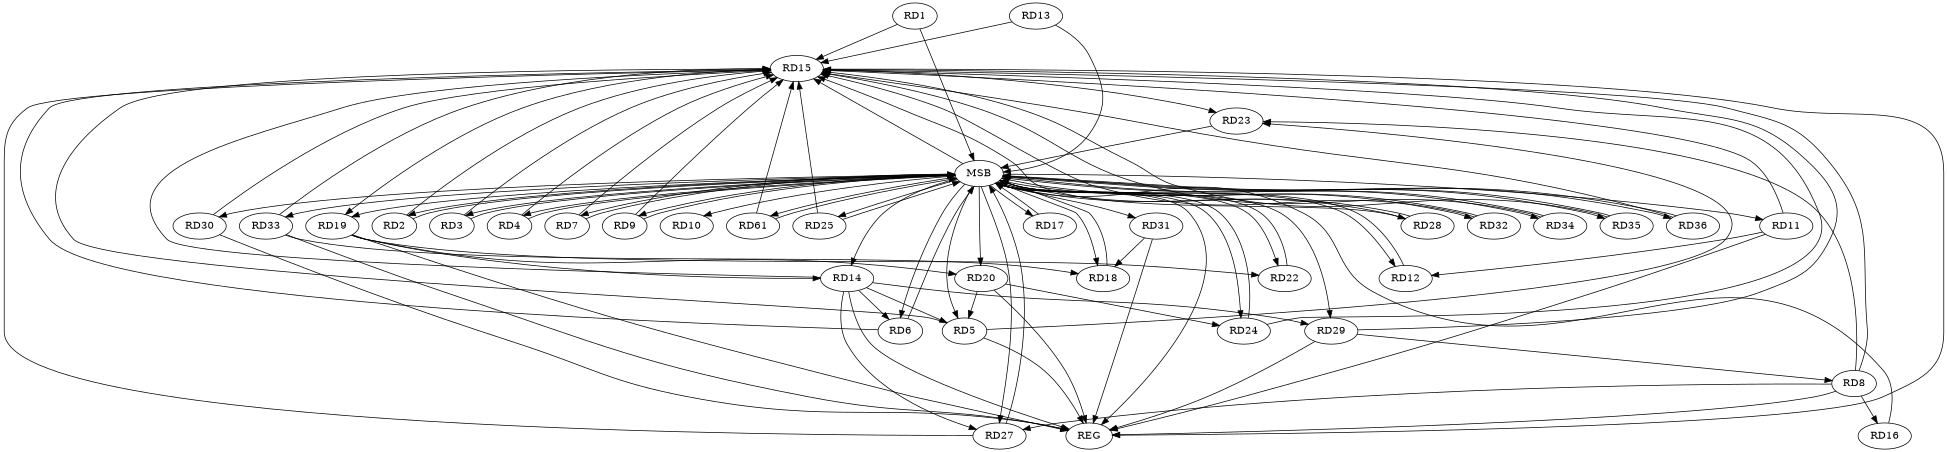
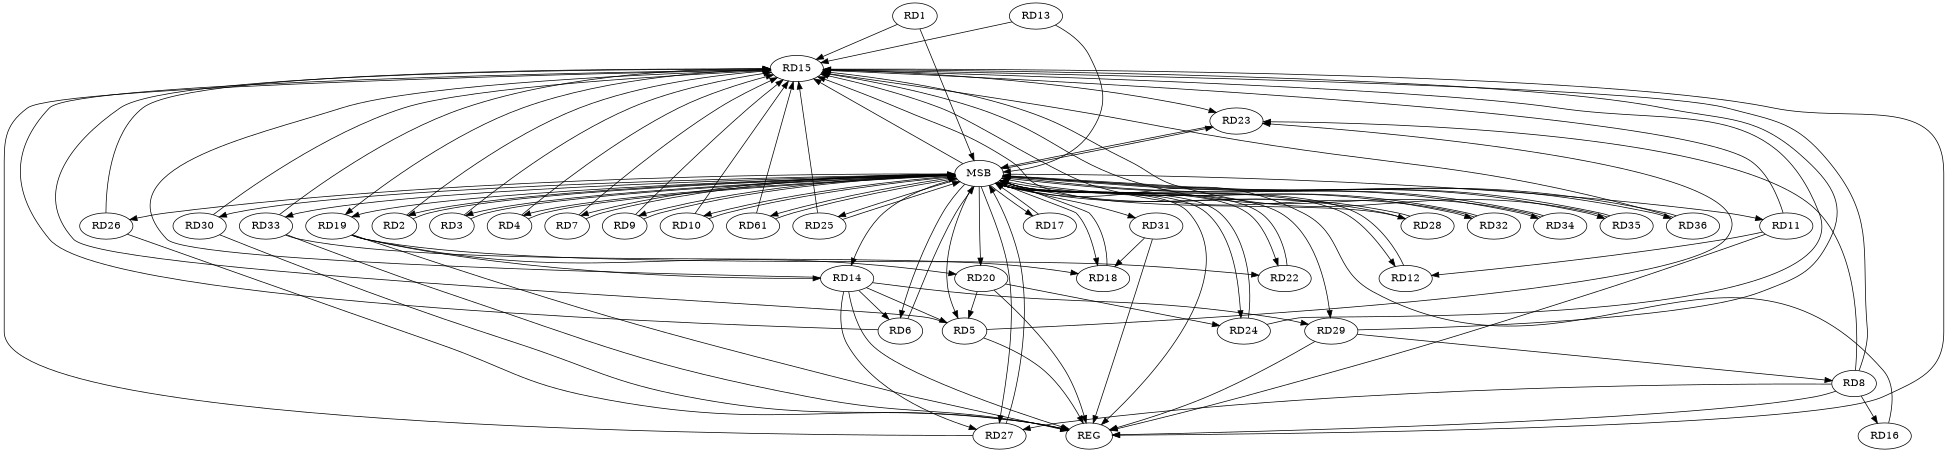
edge "MSB" -> "RD23": added
edge "RD10" -> "RD15": added
edge "RD10" -> "MSB": added
node "RD26": added
